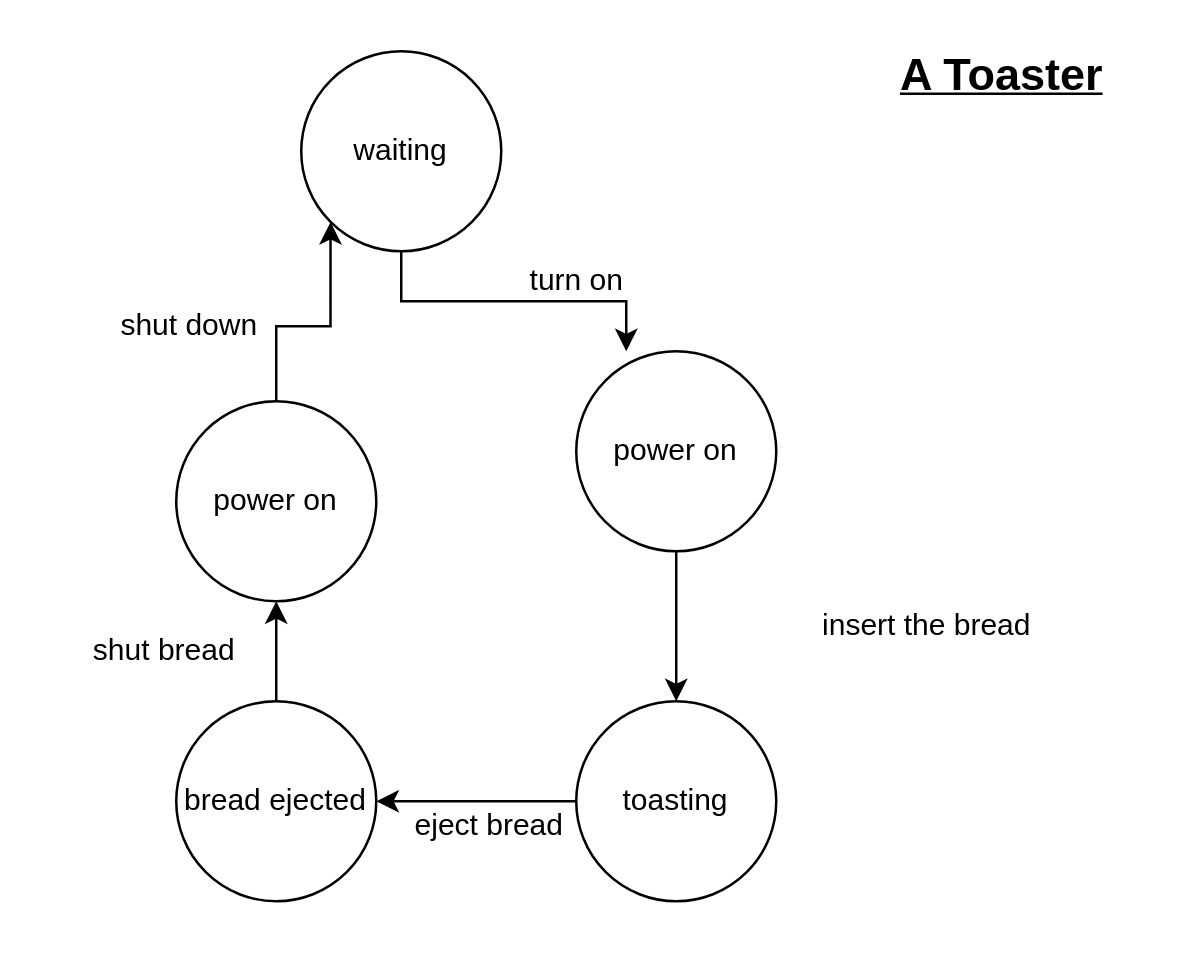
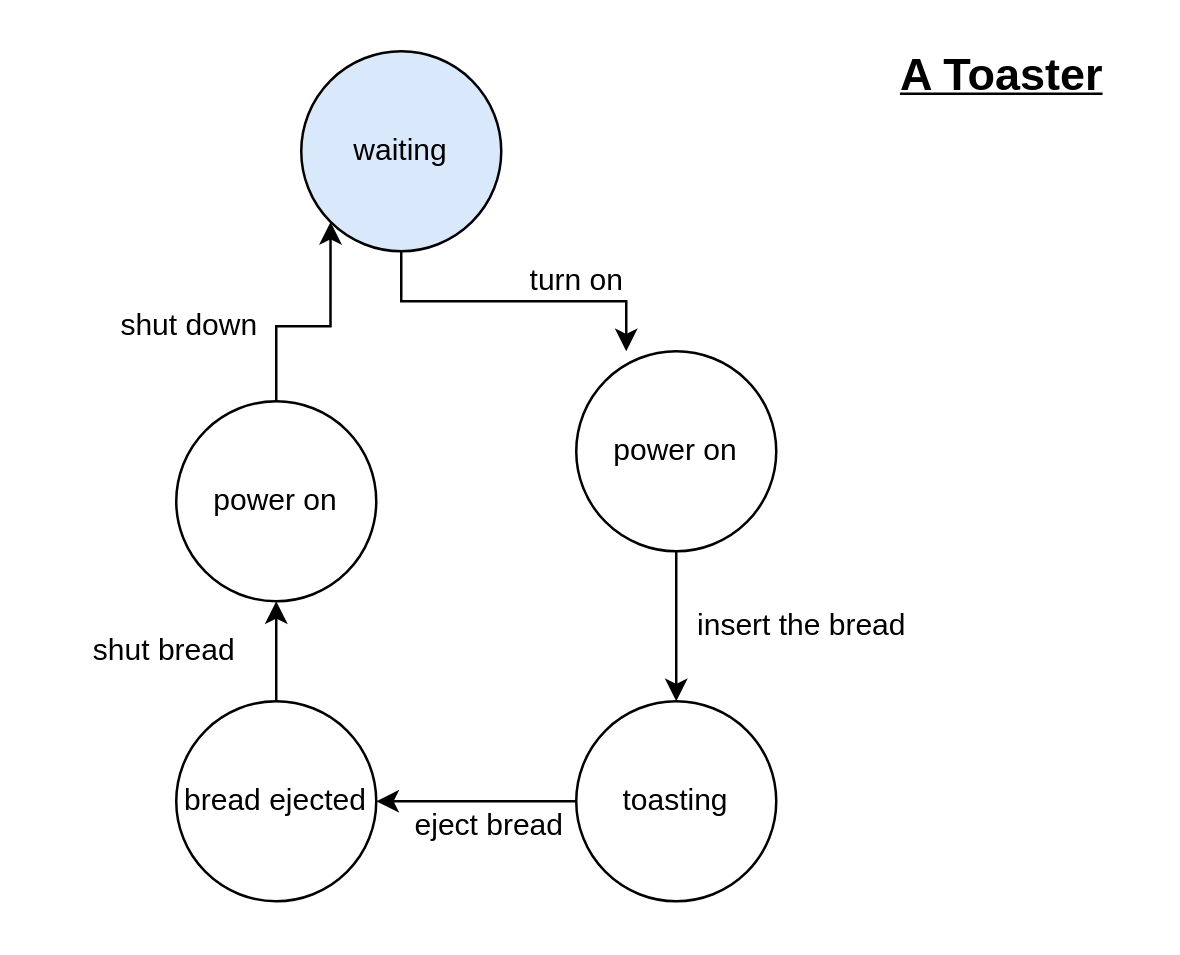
node "waiting": fillcolor #ffffff -> #dae8fc
node "insert the bread": moved (926, 626) -> (801, 626)
